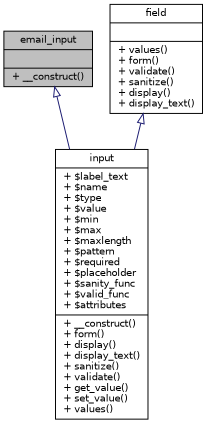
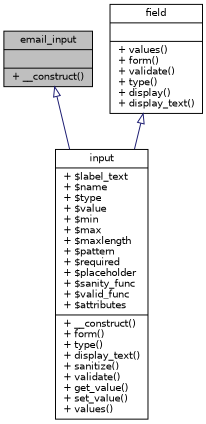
node "field": text "+ sanitize()" -> "+ type()"
node "input": text "+ display()" -> "+ type()"
